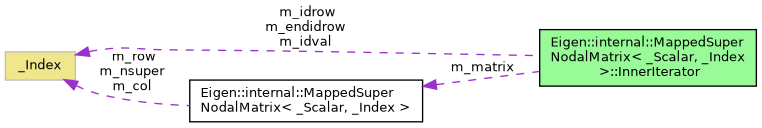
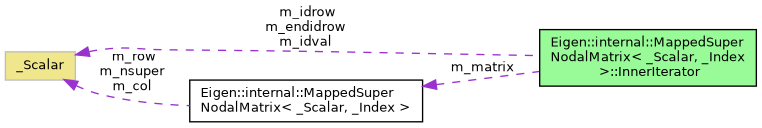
node "_Index": label "_Index" -> "_Scalar"
